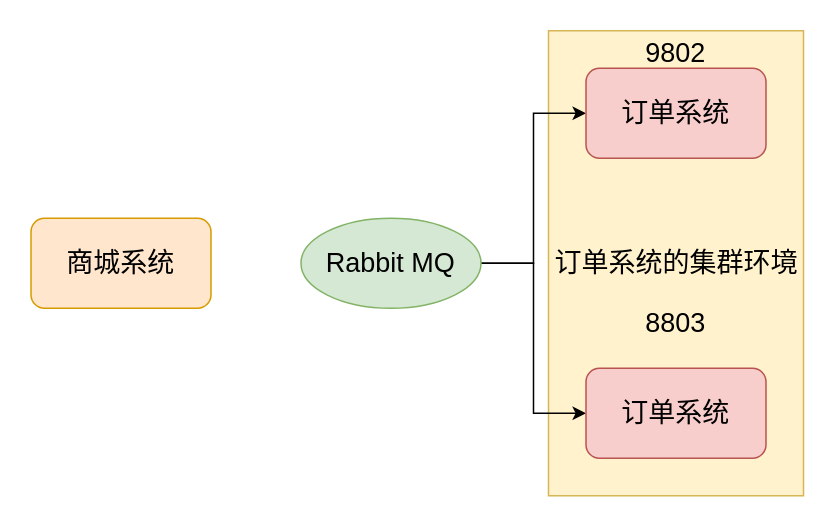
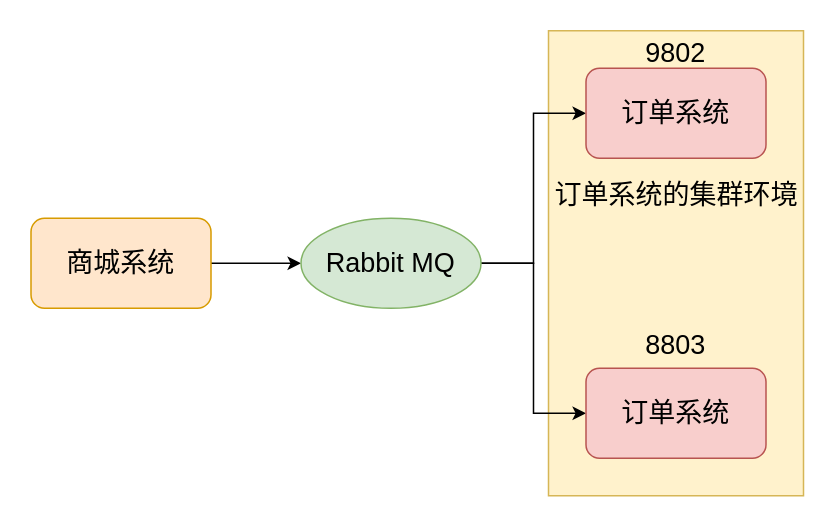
edge "商城系统" -> "Rabbit MQ": added
node "订单系统的集群环境": moved (677, 263) -> (677, 196)
node "8803": moved (676, 323) -> (676, 346)
